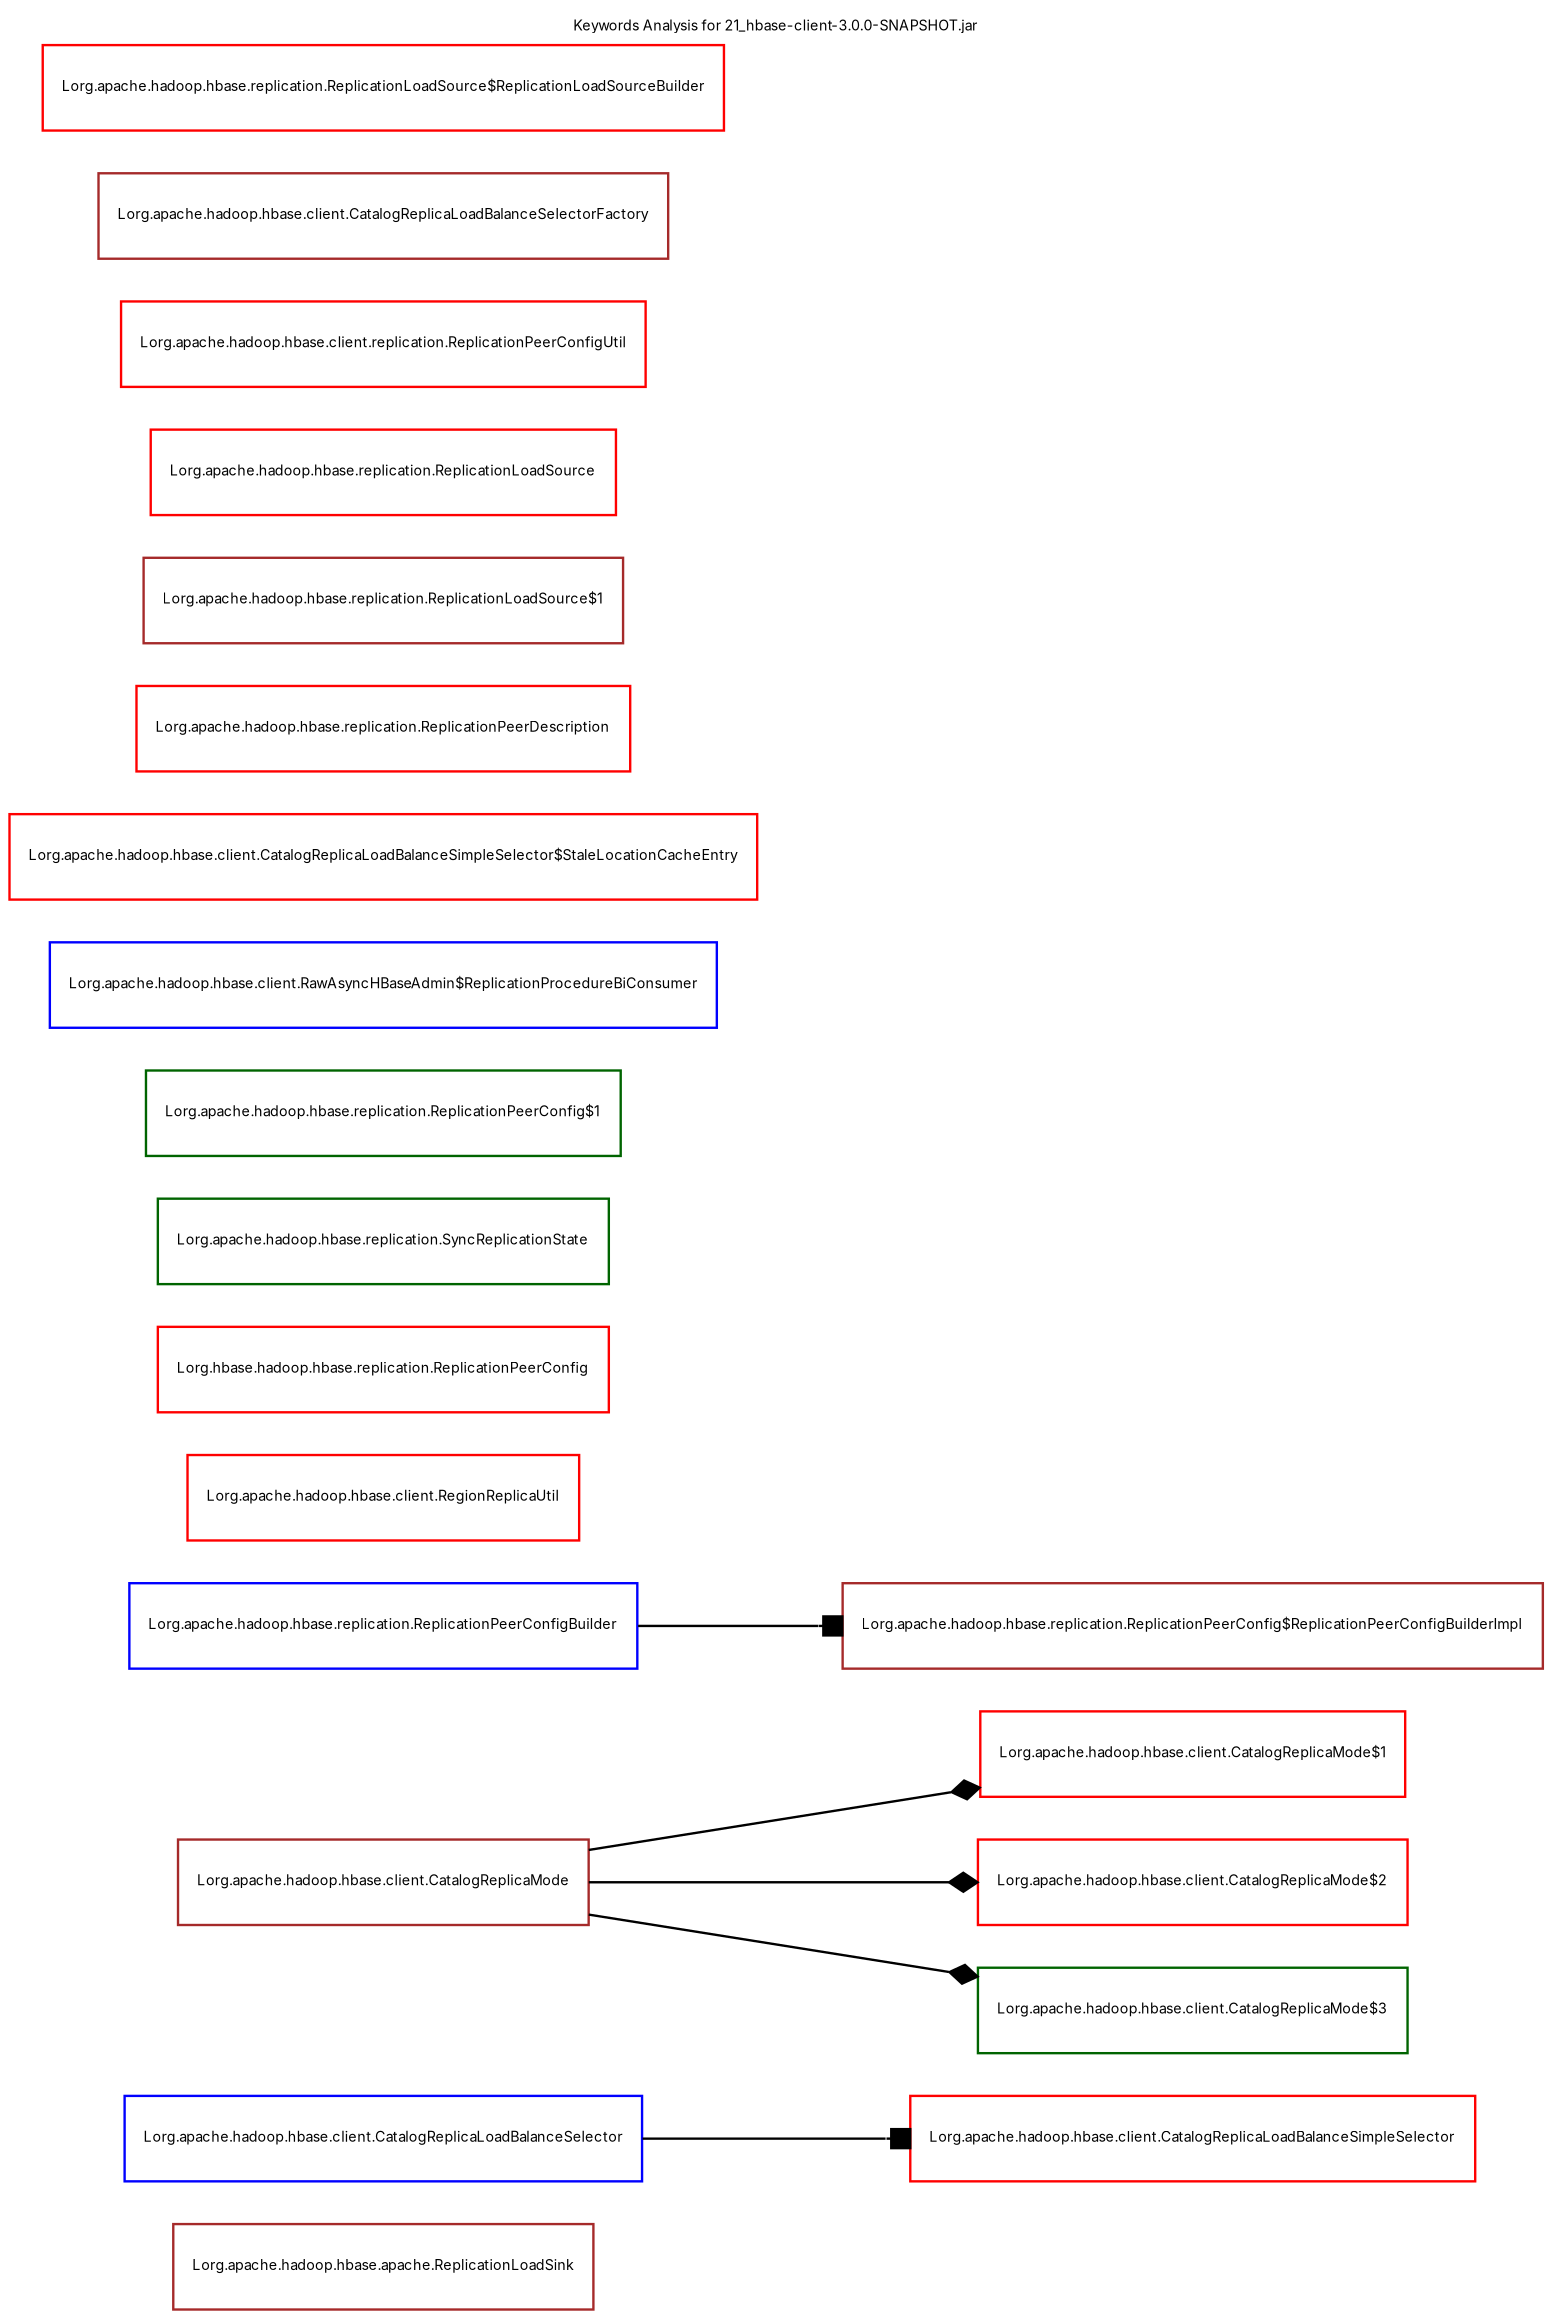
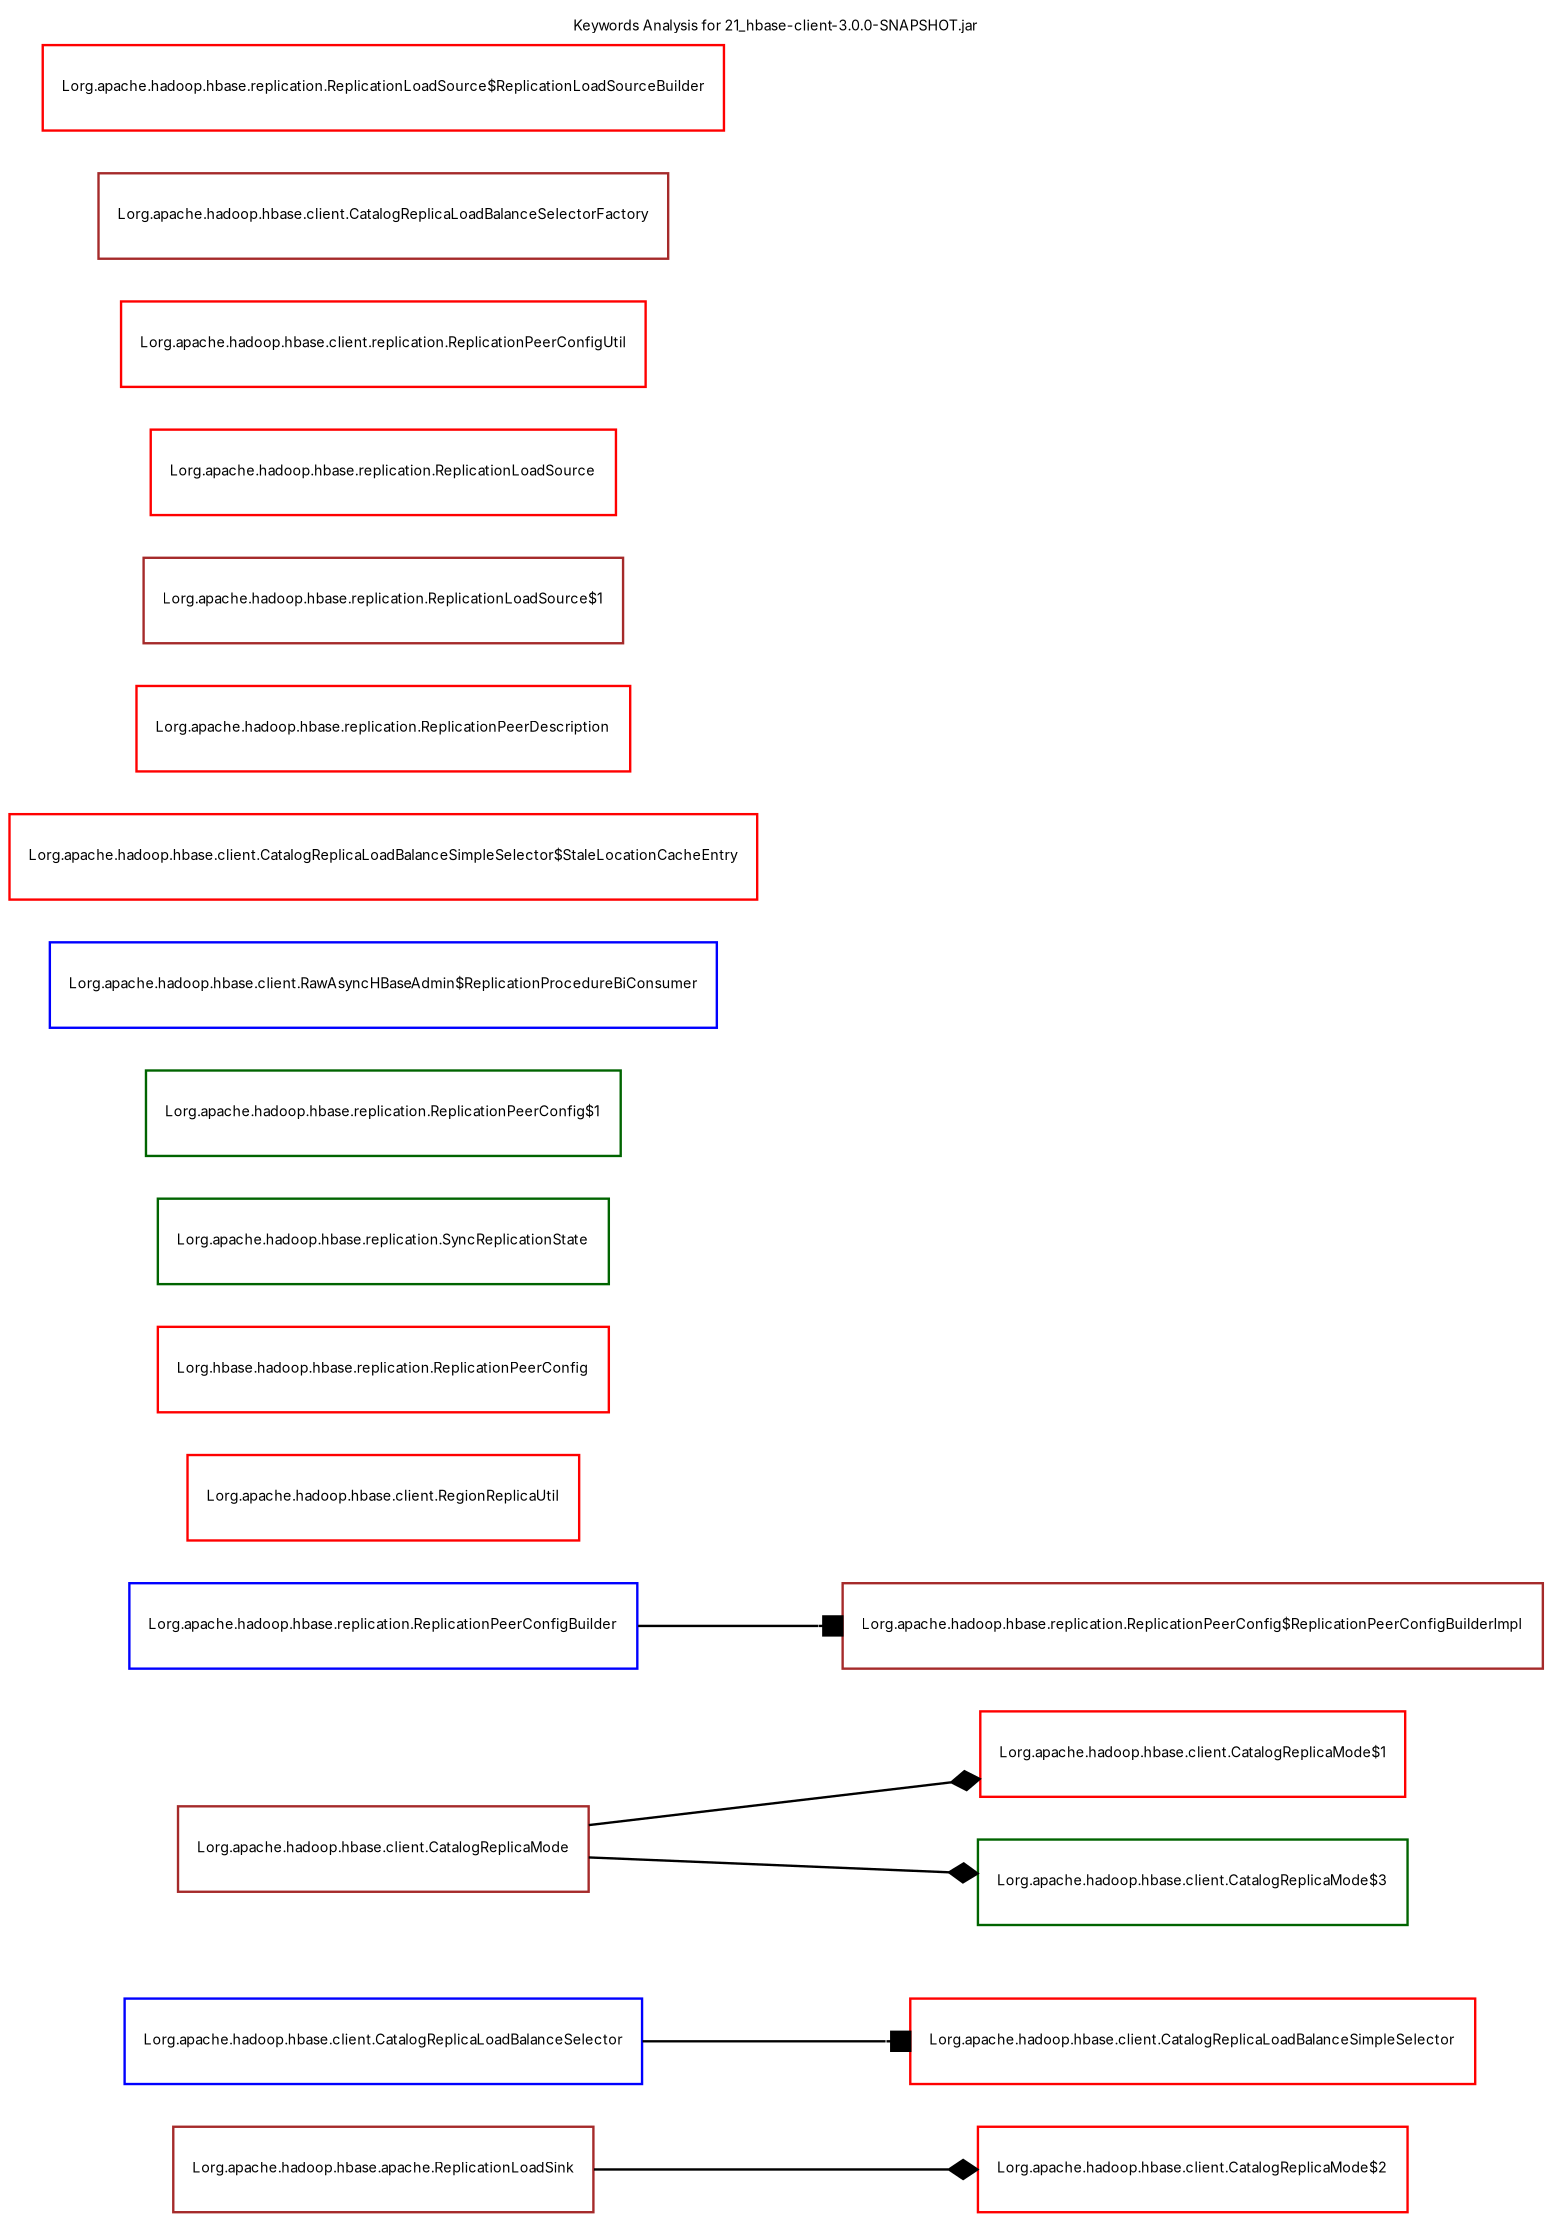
edge "Lorg.apache.hadoop.hbase.client.CatalogReplicaMode" -> "Lorg.apache.hadoop.hbase.client.CatalogReplicaMode$2": now "Lorg.apache.hadoop.hbase.apache.ReplicationLoadSink" -> "Lorg.apache.hadoop.hbase.client.CatalogReplicaMode$2"
